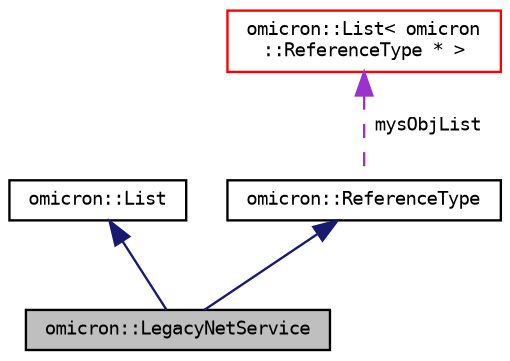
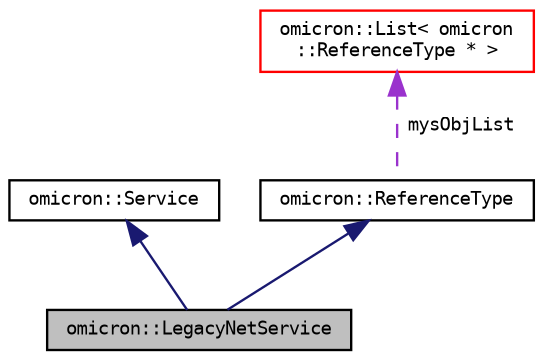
node "omicron::List": label "omicron::List" -> "omicron::Service"
